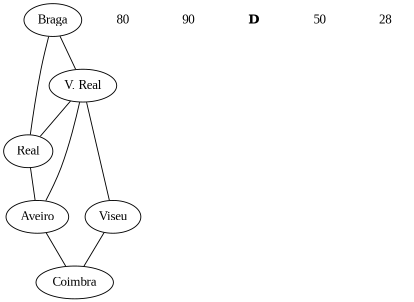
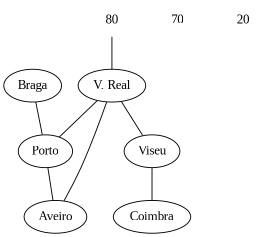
node "90": removed
node "𝐃": removed
node "50": label "50" -> "70"
node "28": label "28" -> "20"
edge "Braga" -- "V. Real": now "80" -- "V. Real"
node "Real": label "Real" -> "Porto"
edge "Aveiro" -- "Coimbra": removed
